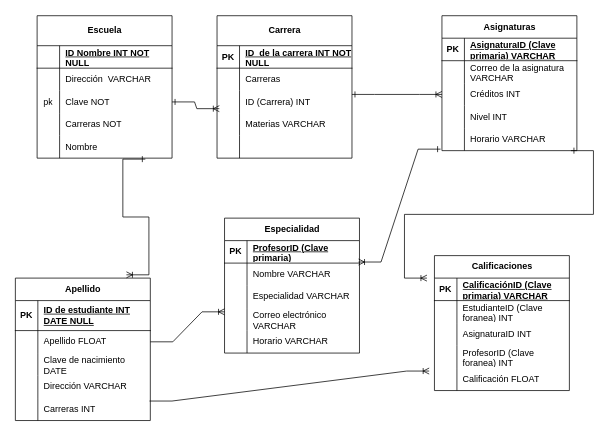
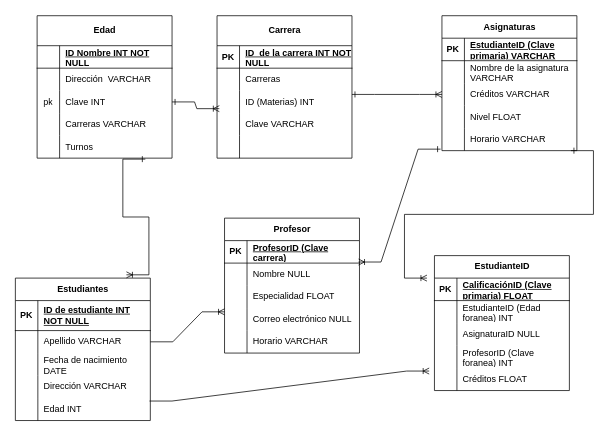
node "Escuela": label "Escuela" -> "Edad"
node "AsignaturaID (Clave primaria) VARCHAR": label "AsignaturaID (Clave primaria) VARCHAR" -> "EstudianteID (Clave primaria) VARCHAR"
node "Correo de la asignatura VARCHAR": label "Correo de la asignatura VARCHAR" -> "Nombre de la asignatura VARCHAR"
node "Créditos INT": label "Créditos INT" -> "Créditos VARCHAR"
node "Clave NOT": label "Clave NOT" -> "Clave INT"
node "ID (Carrera) INT": label "ID (Carrera) INT" -> "ID (Materias) INT"
node "Nivel INT": label "Nivel INT" -> "Nivel FLOAT"
node "Carreras NOT": label "Carreras NOT" -> "Carreras VARCHAR"
node "Materias VARCHAR": label "Materias VARCHAR" -> "Clave VARCHAR"
node "Nombre": label "Nombre" -> "Turnos"
node "Especialidad": label "Especialidad" -> "Profesor"
node "ProfesorID (Clave primaria)": label "ProfesorID (Clave primaria)" -> "ProfesorID (Clave carrera)"
node "Calificaciones": label "Calificaciones" -> "EstudianteID"
node "Nombre VARCHAR": label "Nombre VARCHAR" -> "Nombre NULL"
node "Apellido": label "Apellido" -> "Estudiantes"
node "CalificaciónID (Clave primaria) VARCHAR": label "CalificaciónID (Clave primaria) VARCHAR" -> "CalificaciónID (Clave primaria) FLOAT"
node "Especialidad VARCHAR": label "Especialidad VARCHAR" -> "Especialidad FLOAT"
node "EstudianteID (Clave foranea) INT": label "EstudianteID (Clave foranea) INT" -> "EstudianteID (Edad foranea) INT"
node "ID de estudiante INT DATE NULL": label "ID de estudiante INT DATE NULL" -> "ID de estudiante INT NOT NULL"
node "Correo electrónico VARCHAR": label "Correo electrónico VARCHAR" -> "Correo electrónico NULL"
node "AsignaturaID INT": label "AsignaturaID INT" -> "AsignaturaID NULL"
node "Apellido FLOAT": label "Apellido FLOAT" -> "Apellido VARCHAR"
node "Clave de nacimiento DATE": label "Clave de nacimiento DATE" -> "Fecha de nacimiento DATE"
node "Calificación FLOAT": label "Calificación FLOAT" -> "Créditos FLOAT"
node "Carreras INT": label "Carreras INT" -> "Edad INT"
